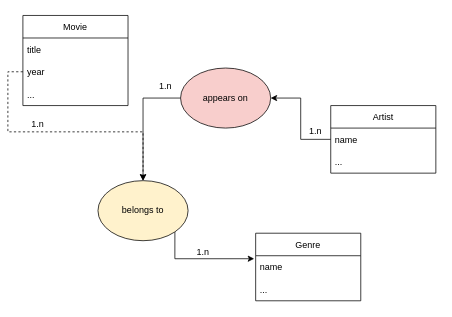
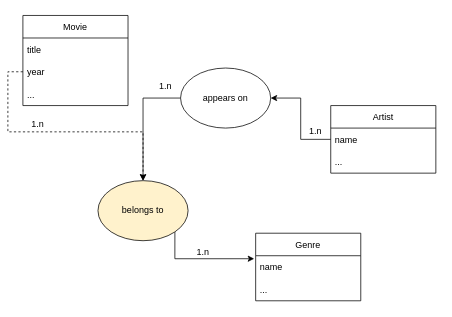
node "appears on": fillcolor #f8cecc -> #ffffff
